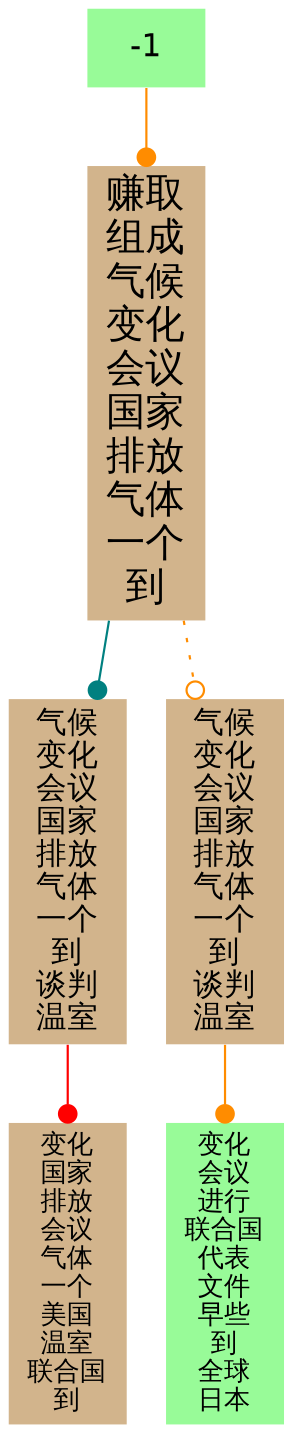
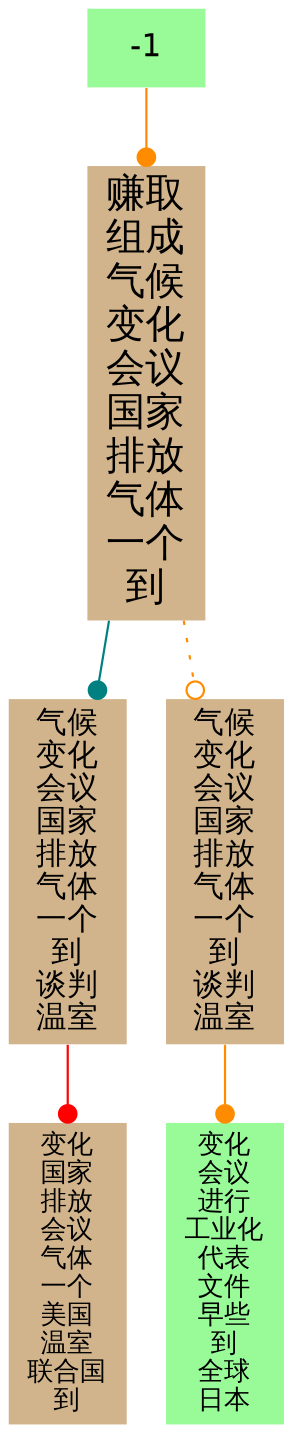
node "变化 会议 进行 联合国 代表 文件 早些 到 全球 日本": label "变化 会议 进行 联合国 代表 文件 早些 到 全球 日本" -> "变化 会议 进行 工业化 代表 文件 早些 到 全球 日本"
